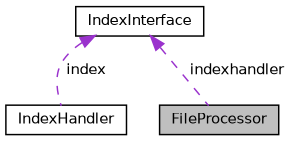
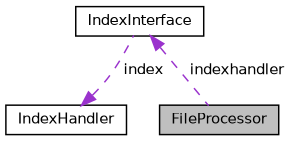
edge "IndexHandler" -> "IndexInterface": reversed
